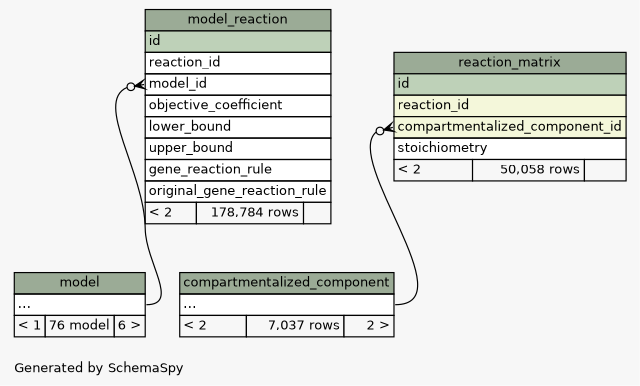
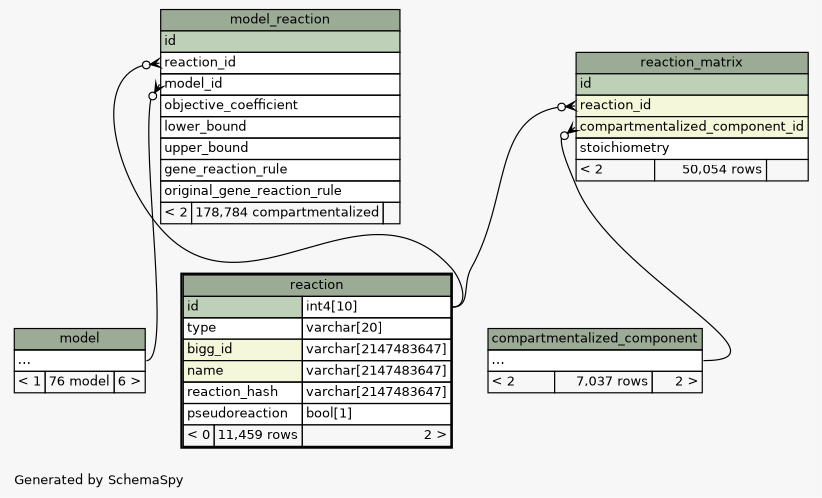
node "reaction_matrix": text "50,058 rows" -> "50,054 rows"
node "model_reaction": text "178,784 rows" -> "178,784 compartmentalized"
node "reaction": added
